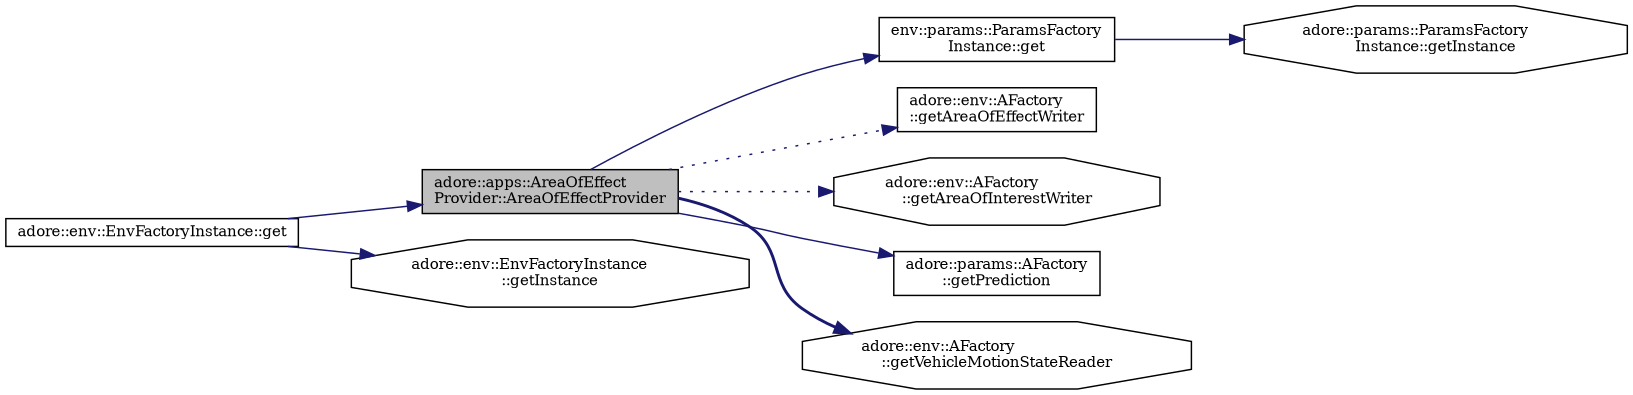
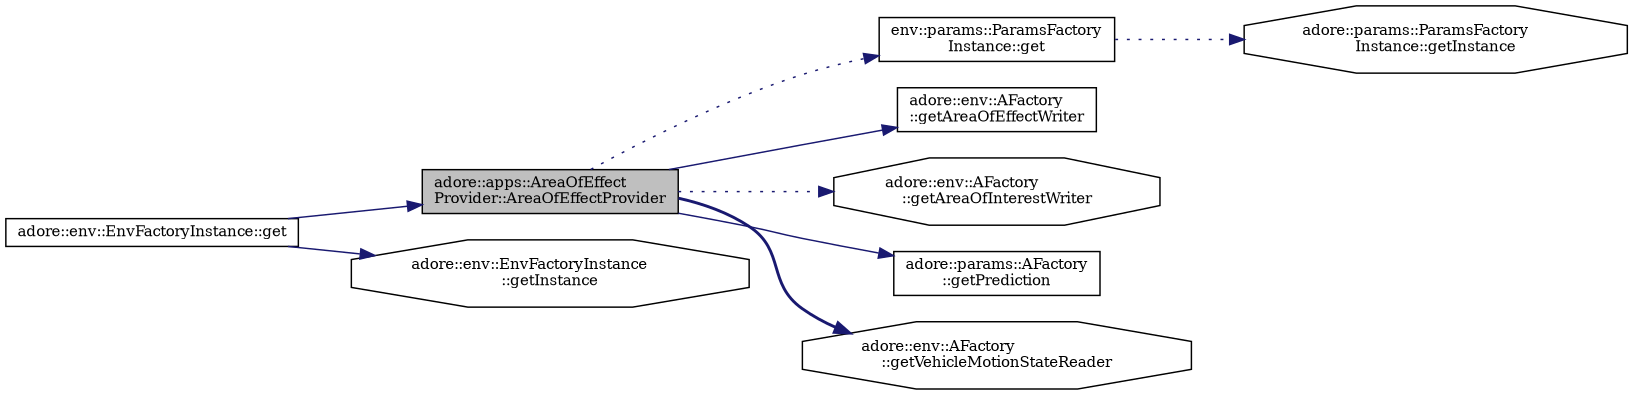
edge "env::params::ParamsFactory Instance::get" -> "adore::params::ParamsFactory Instance::getInstance": style solid -> dotted
edge "adore::apps::AreaOfEffect Provider::AreaOfEffectProvider" -> "env::params::ParamsFactory Instance::get": style solid -> dotted
edge "adore::apps::AreaOfEffect Provider::AreaOfEffectProvider" -> "adore::env::AFactory ::getAreaOfEffectWriter": style dotted -> solid
